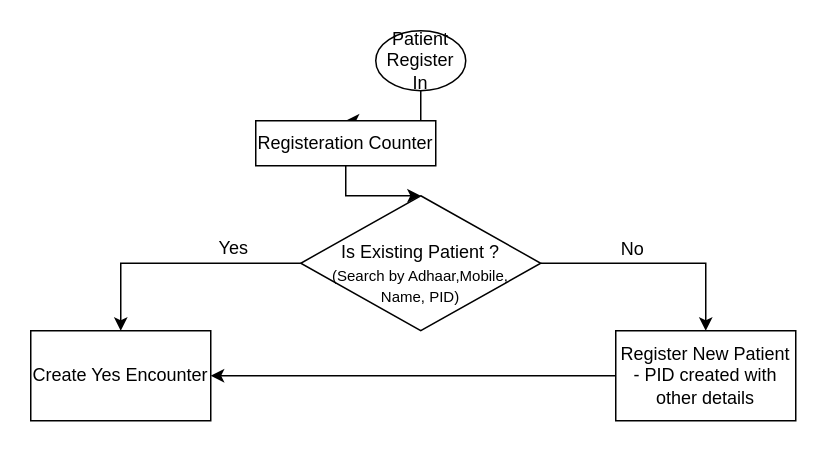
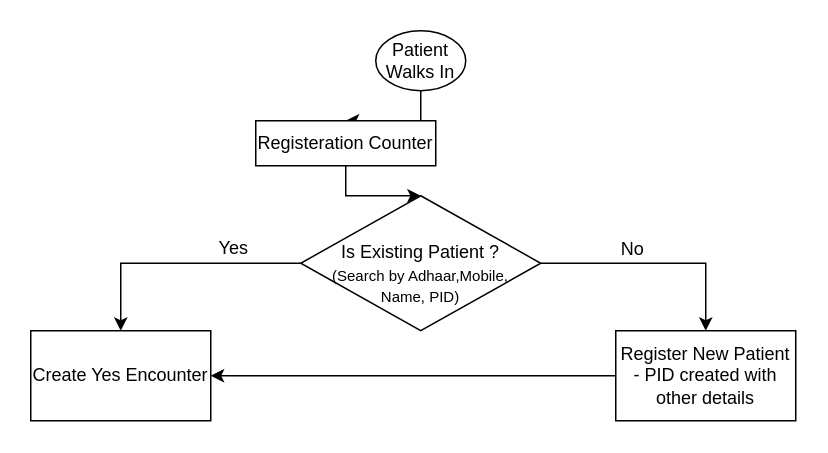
node "Patient Register In": label "Patient Register In" -> "Patient Walks In"
